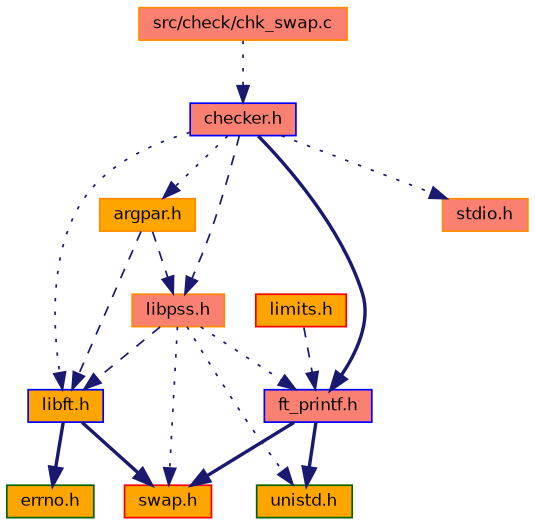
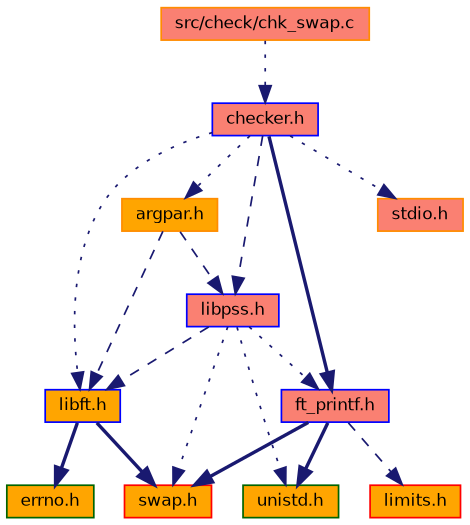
node "libpss.h": color darkorange -> blue
edge "limits.h" -> "ft_printf.h": reversed
